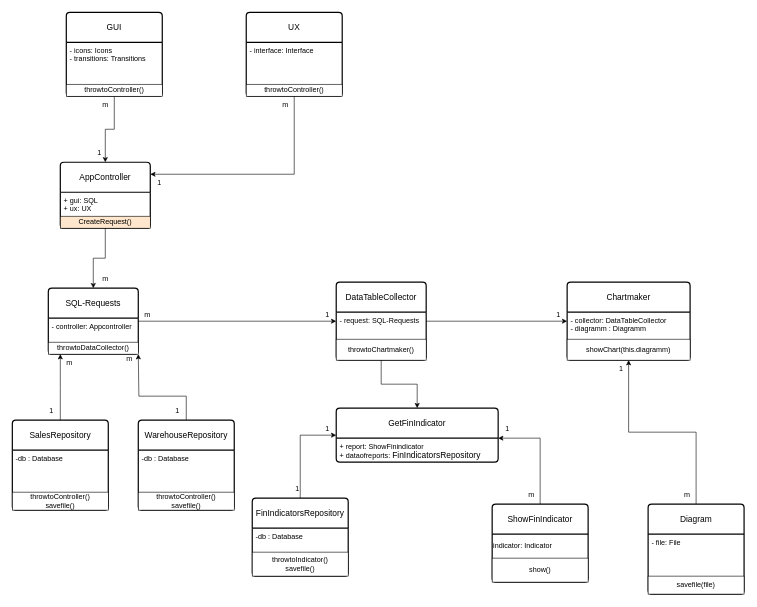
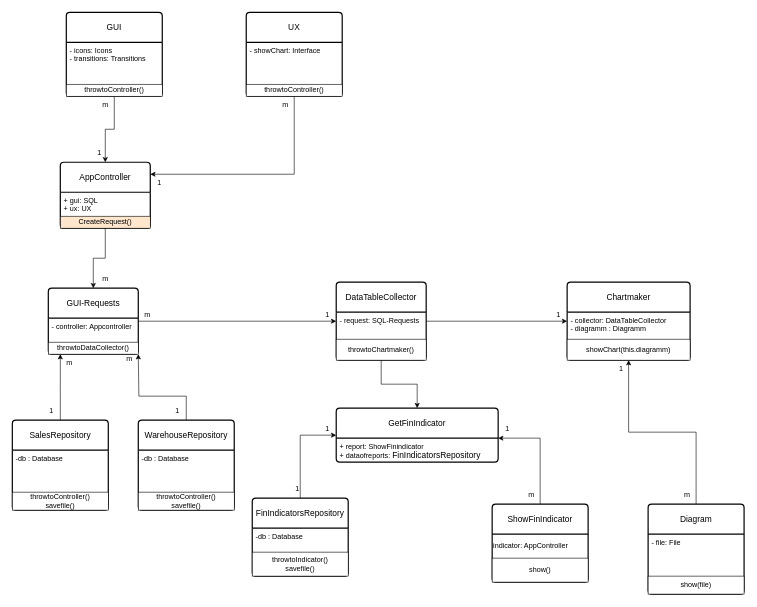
node "- interface: Interface": label "- interface: Interface" -> "- showChart: Interface"
node "SQL-Requests": label "SQL-Requests" -> "GUI-Requests"
node "indicator: Indicator": label "indicator: Indicator" -> "indicator: AppController"
node "savefile(file)": label "savefile(file)" -> "show(file)"
